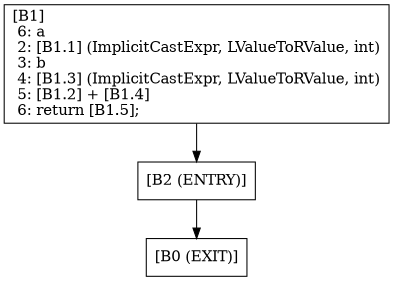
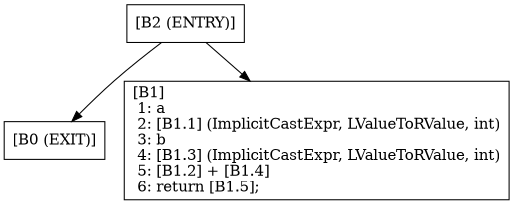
node "[B1]": text "6: a" -> "1: a"
edge "[B1]" -> "[B2 (ENTRY)]": reversed
